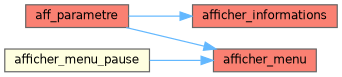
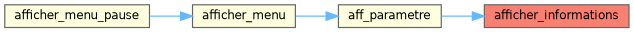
node "aff_parametre": fillcolor salmon -> lightyellow
edge "aff_parametre" -> "afficher_menu": reversed
node "afficher_menu": fillcolor salmon -> lightyellow
